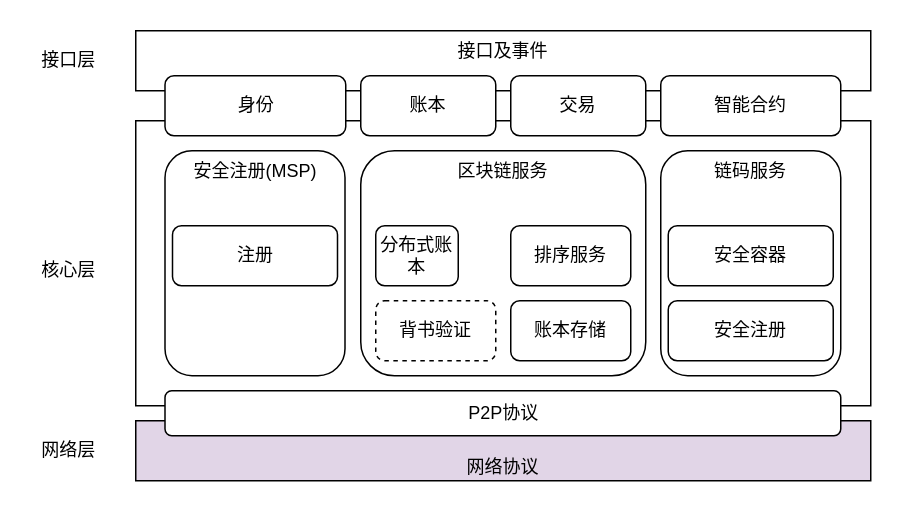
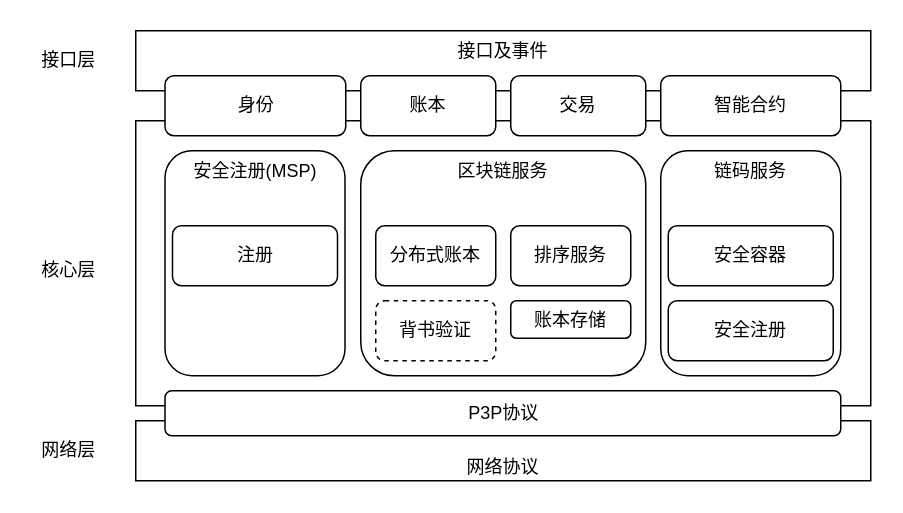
node "分布式账本": size 83x60 -> 120x60
node "账本存储": size 120x60 -> 120x38
node "P2P协议": label "P2P协议" -> "P3P协议"
node "网络协议": fillcolor #e1d5e7 -> #ffffff
